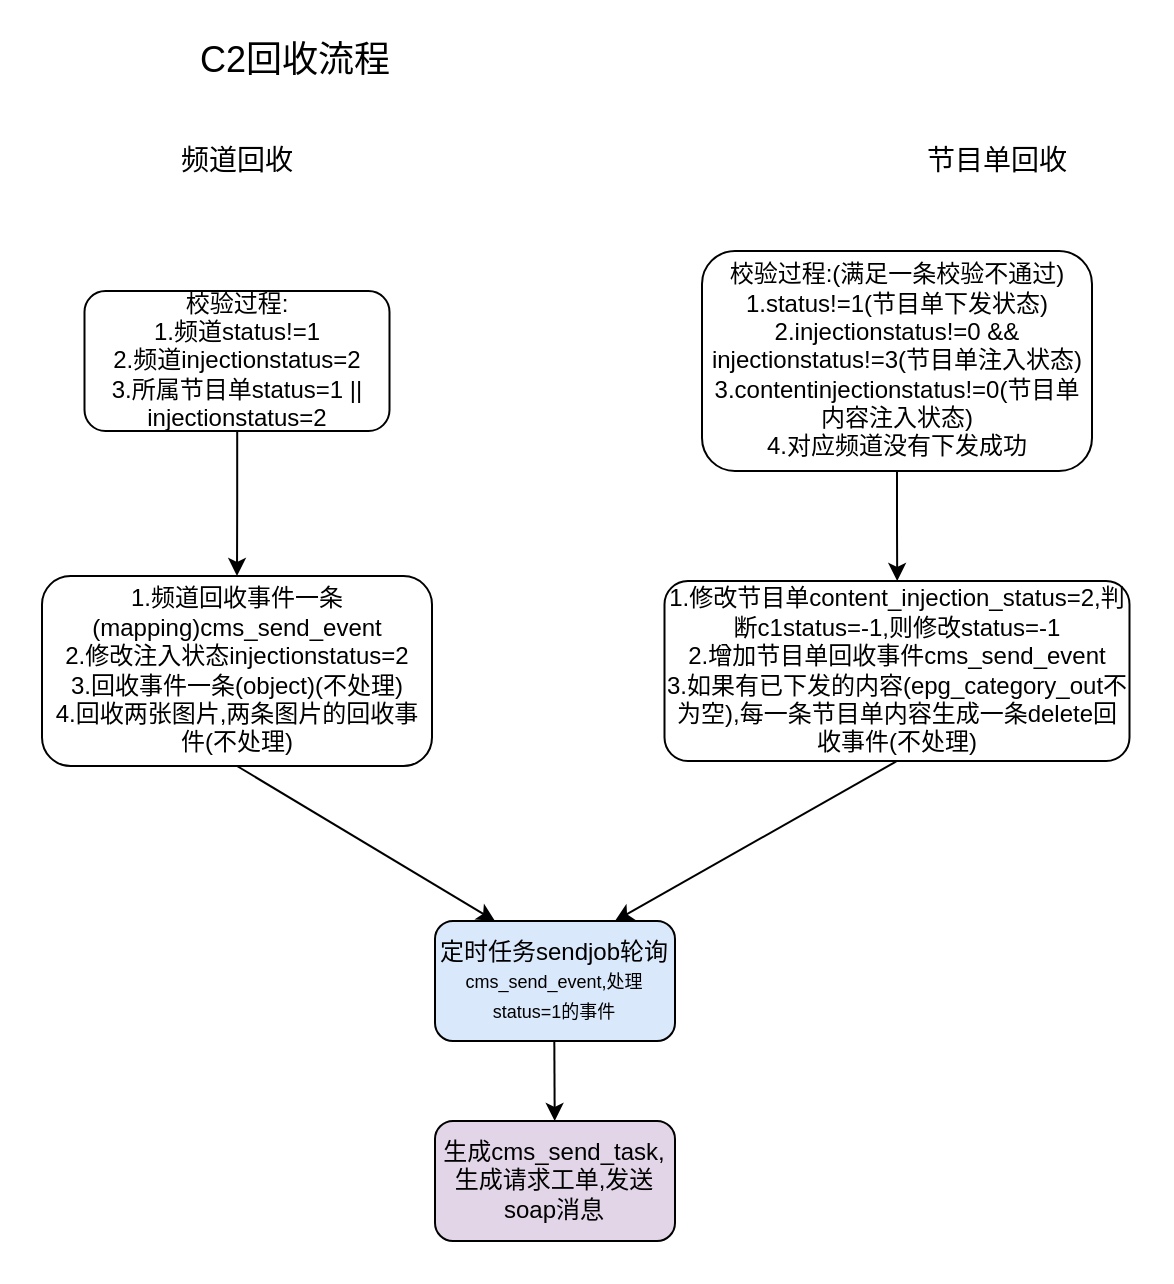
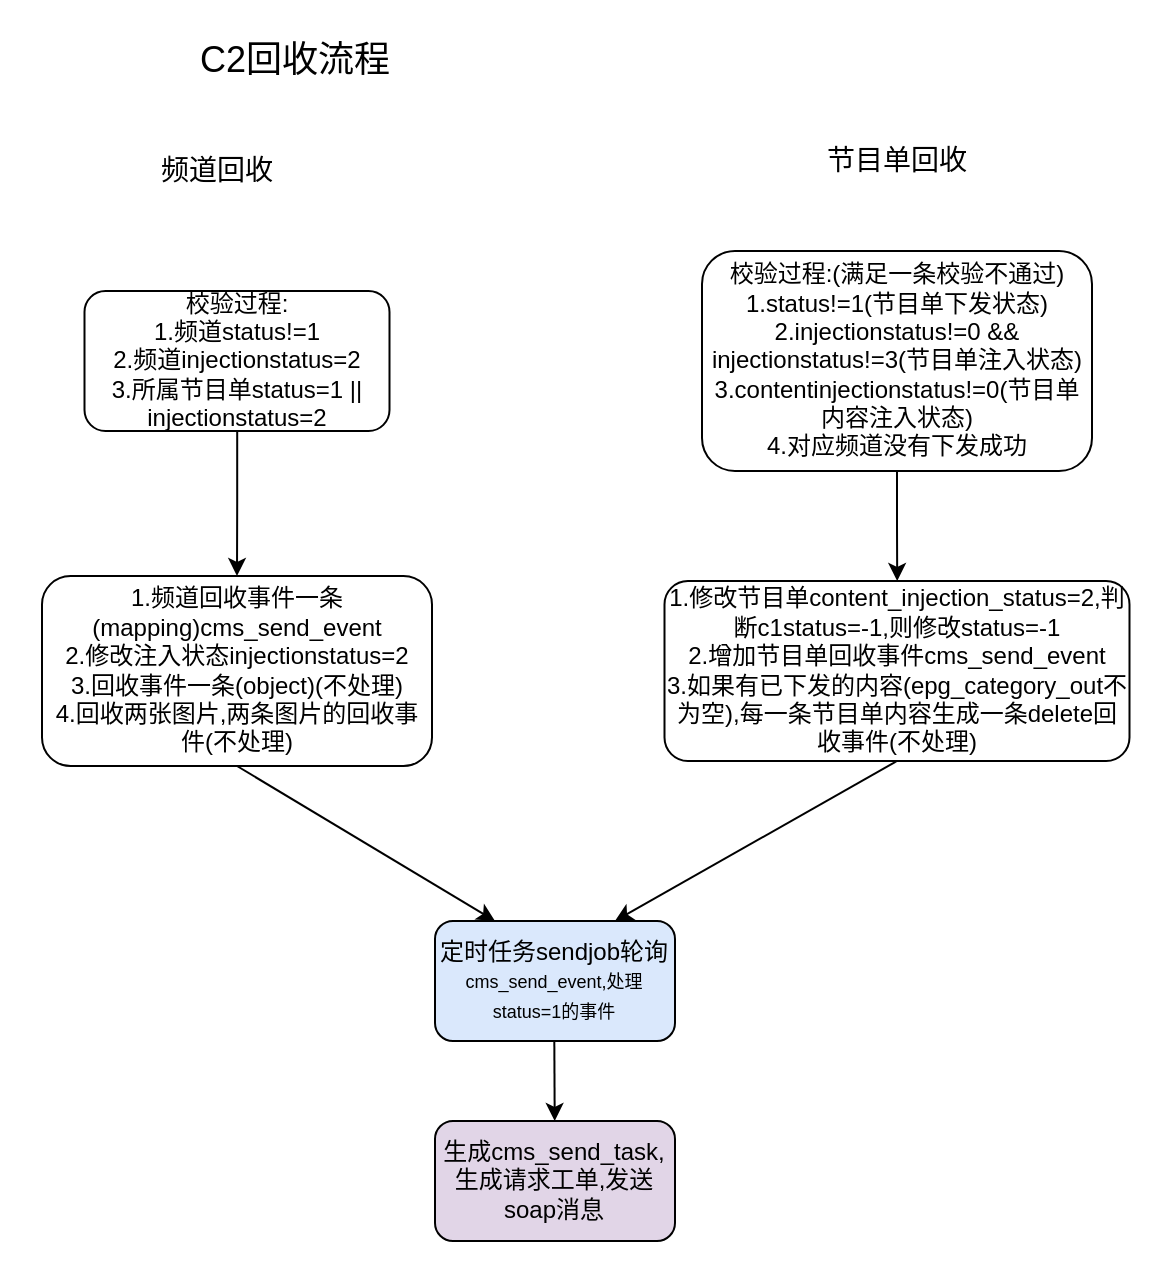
node "频道回收": moved (237, 161) -> (217, 171)
node "节目单回收": moved (997, 161) -> (897, 161)
